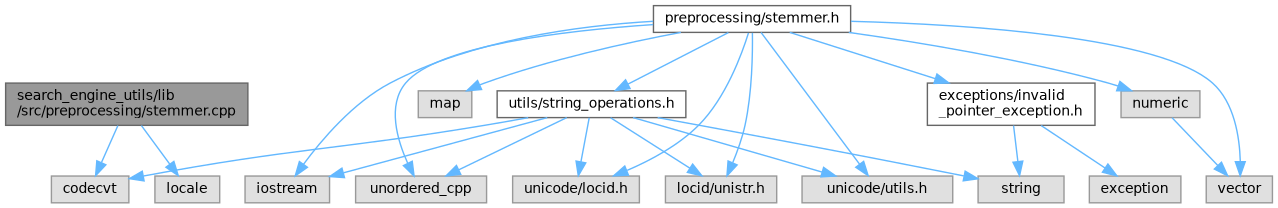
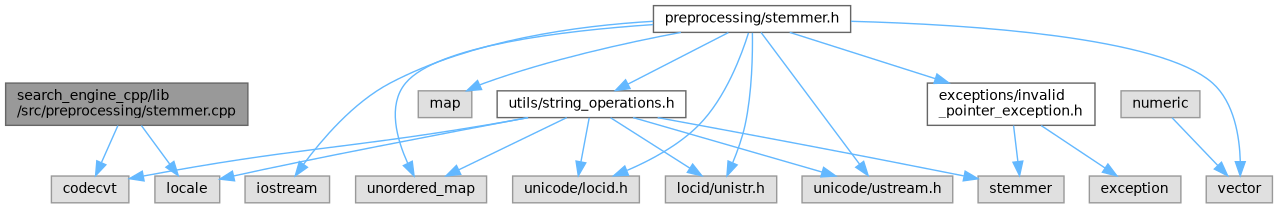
edge "preprocessing/stemmer.h" -> "numeric": removed
node "search_engine_utils/lib /src/preprocessing/stemmer.cpp": label "search_engine_utils/lib /src/preprocessing/stemmer.cpp" -> "search_engine_cpp/lib /src/preprocessing/stemmer.cpp"
edge "utils/string_operations.h" -> "iostream": now "utils/string_operations.h" -> "locale"
node "unordered_cpp": label "unordered_cpp" -> "unordered_map"
node "unicode/utils.h": label "unicode/utils.h" -> "unicode/ustream.h"
node "string": label "string" -> "stemmer"
